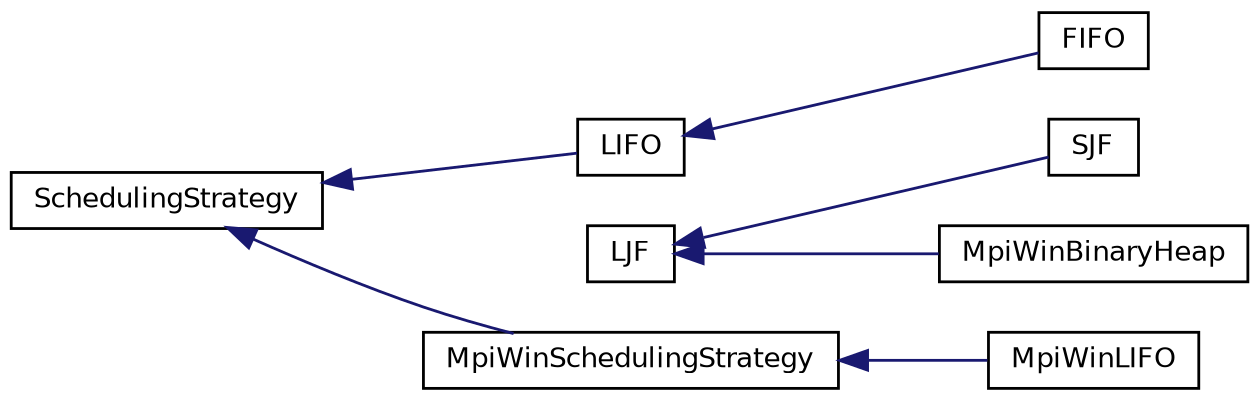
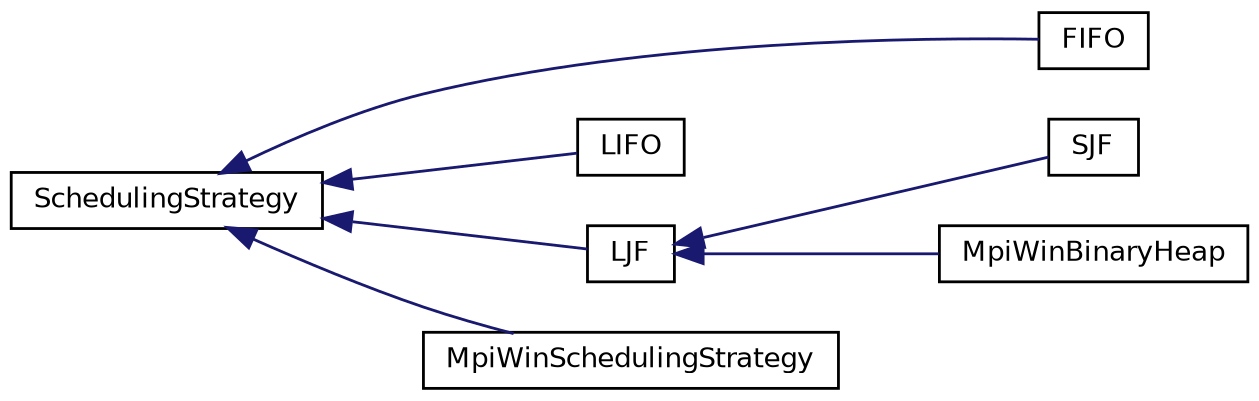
edge "FIFO" -> "LIFO": now "FIFO" -> "SchedulingStrategy"
edge "LJF" -> "SchedulingStrategy": added
node "MpiWinLIFO": removed
